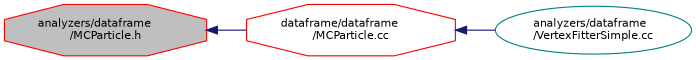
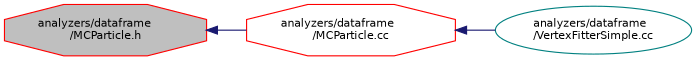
node "dataframe/dataframe /MCParticle.cc": label "dataframe/dataframe /MCParticle.cc" -> "analyzers/dataframe /MCParticle.cc"
